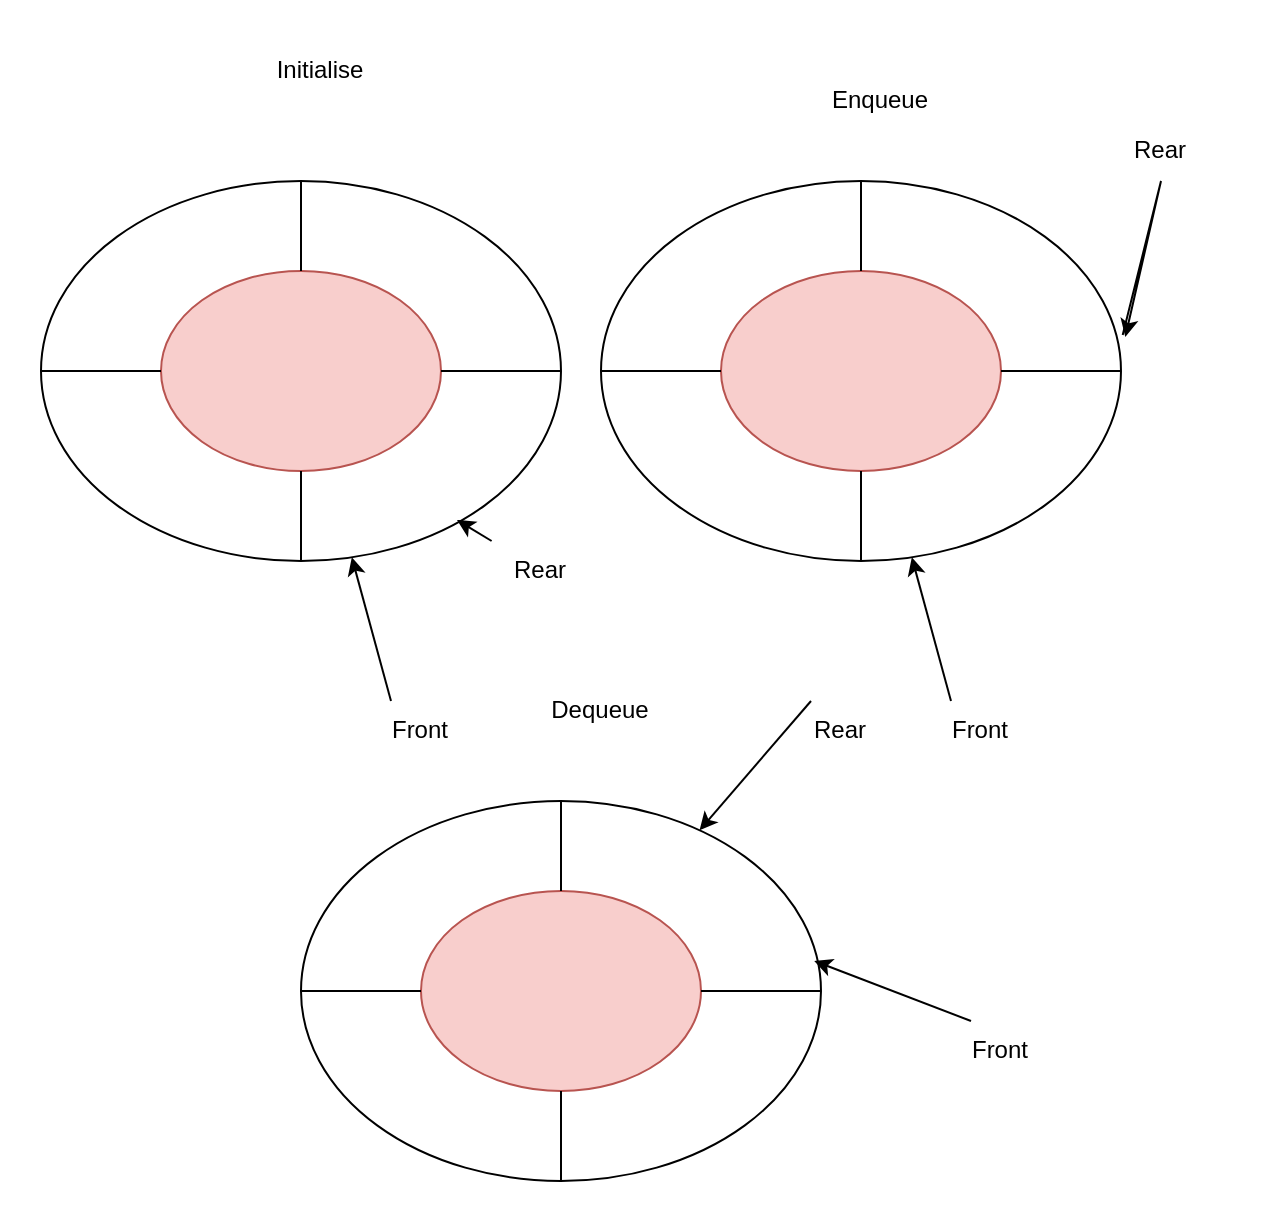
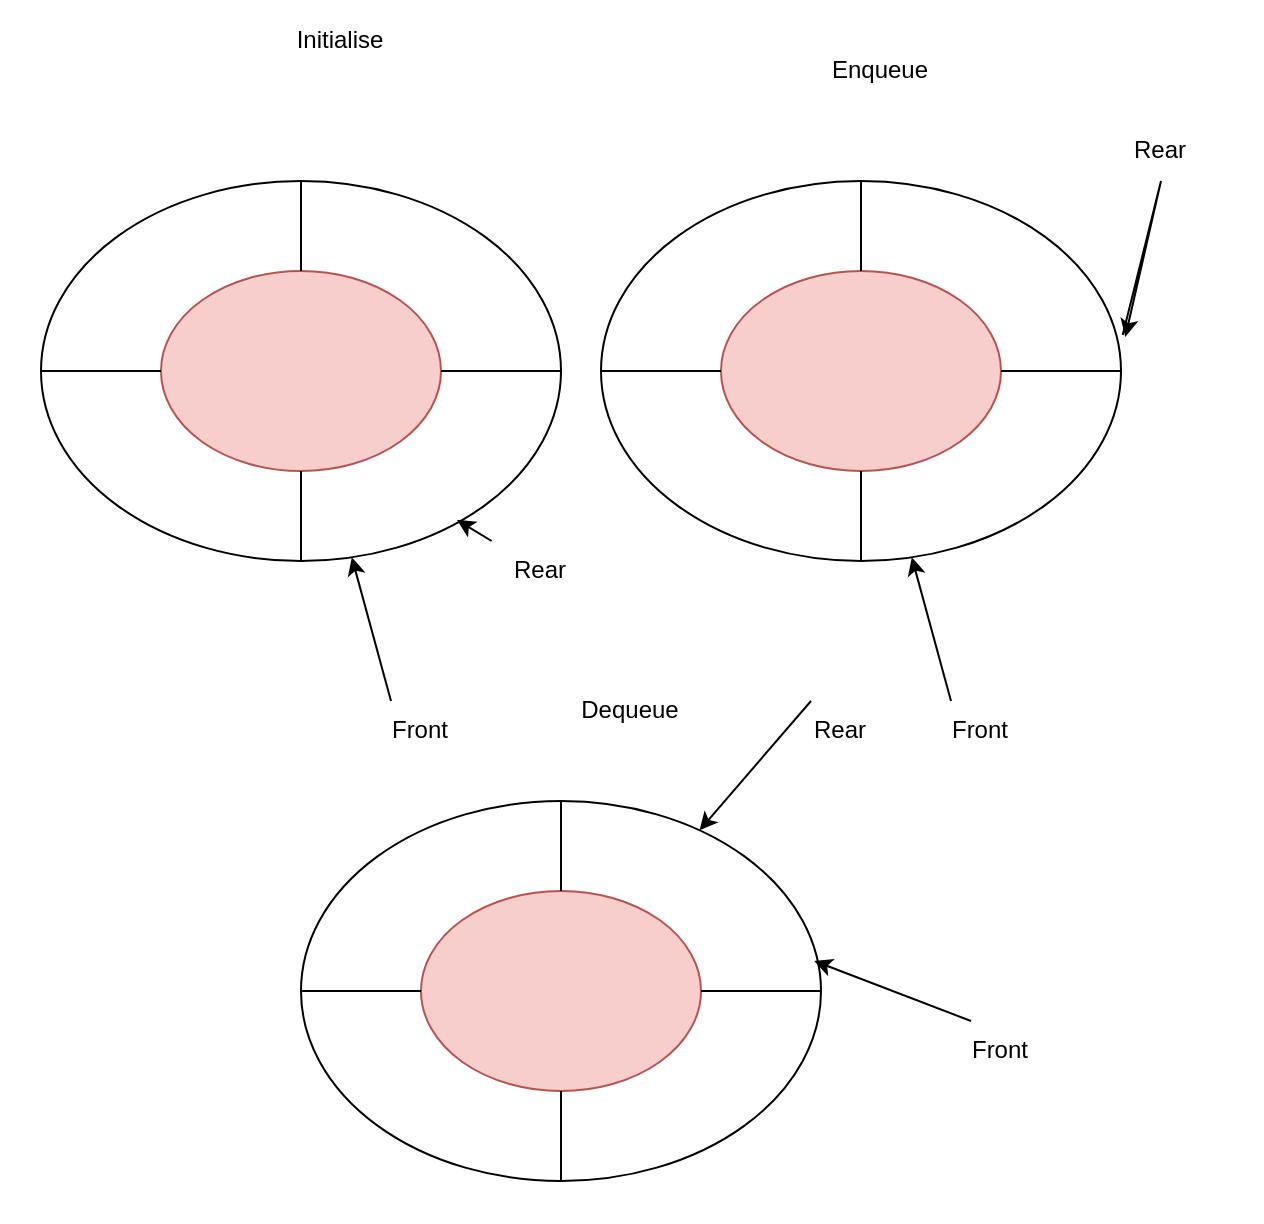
node "Initialise": moved (321, 71) -> (341, 41)
node "Enqueue": moved (881, 101) -> (881, 71)
node "Dequeue": moved (601, 711) -> (631, 711)
